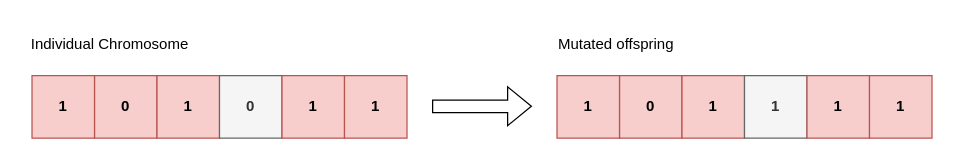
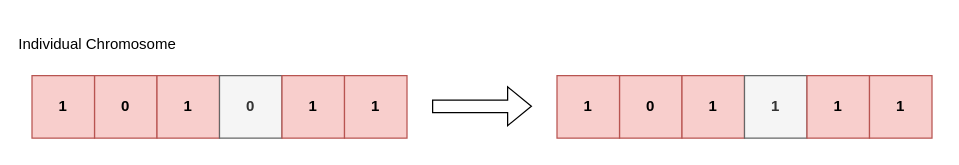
node "Individual Chromosome": moved (110, 44) -> (98, 44)
node "Mutated offspring": removed
